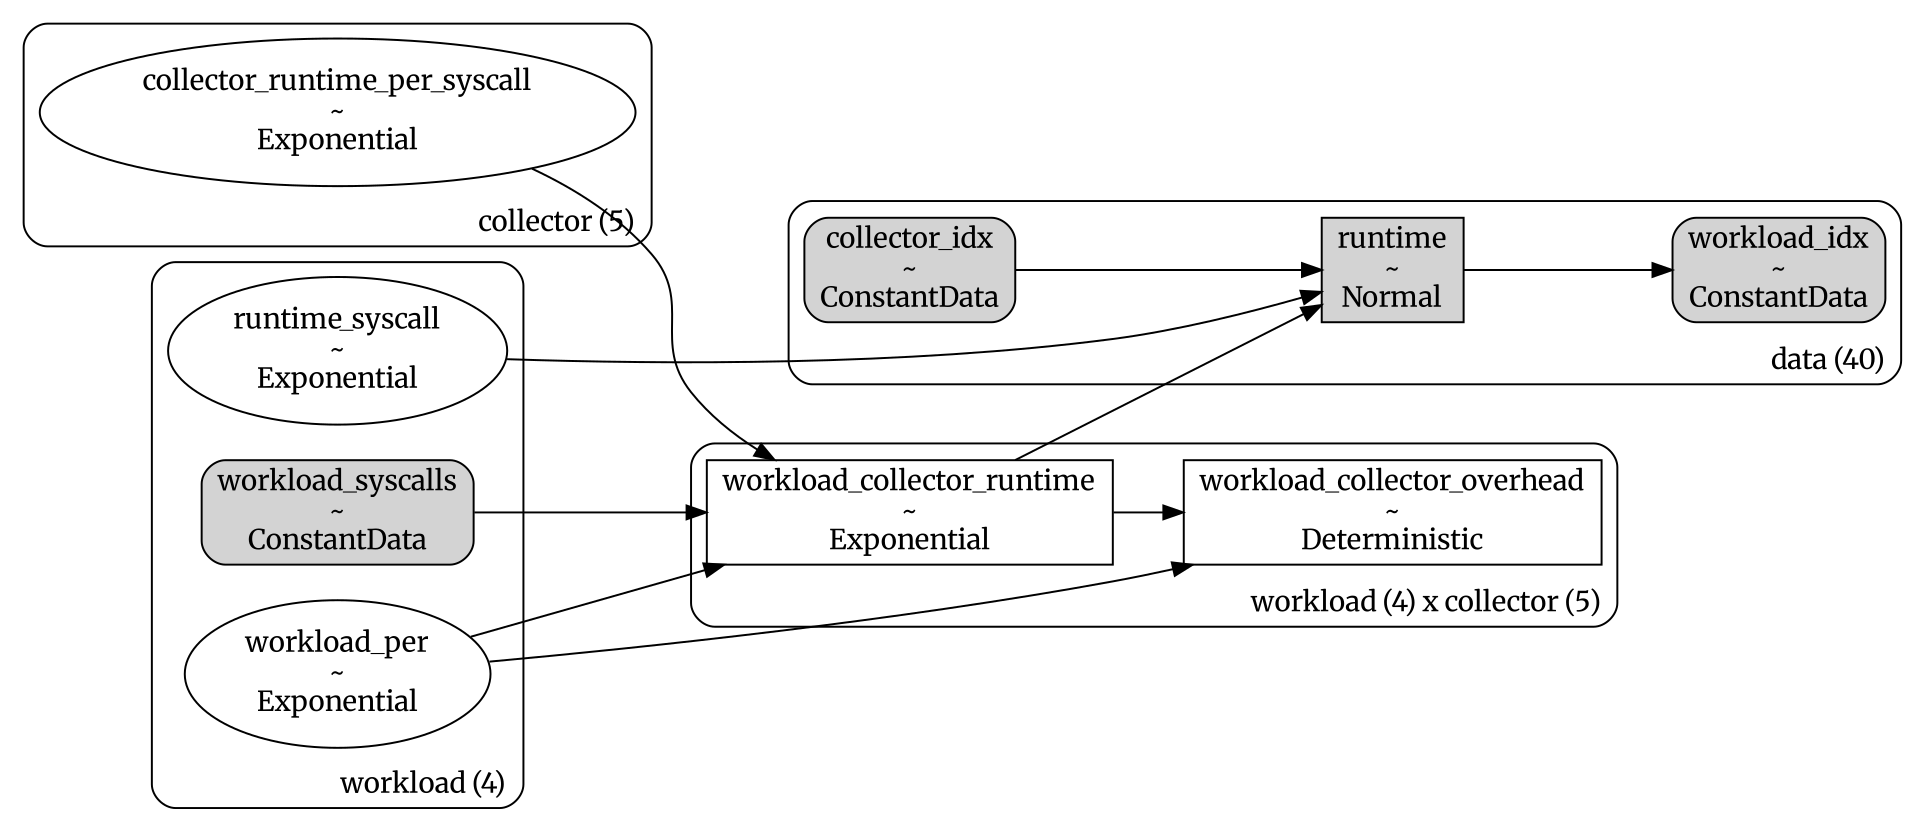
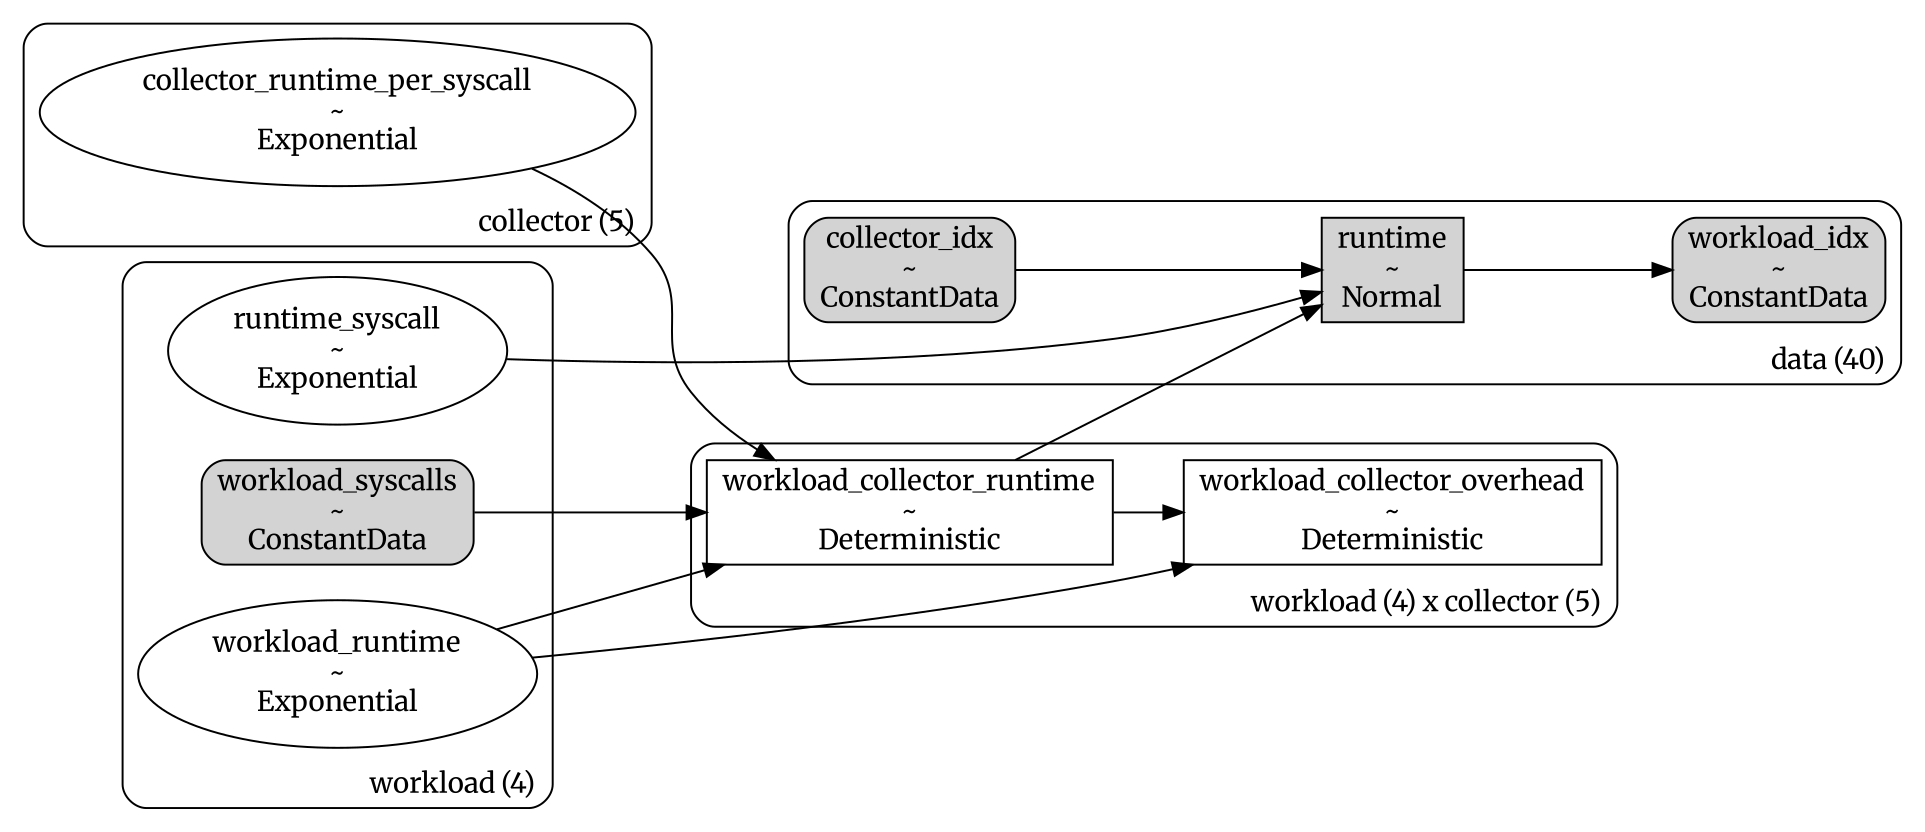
node "workload_collector_runtime ~ Exponential": label "workload_collector_runtime ~ Exponential" -> "workload_collector_runtime ~ Deterministic"
node "workload_per ~ Exponential": label "workload_per ~ Exponential" -> "workload_runtime ~ Exponential"
